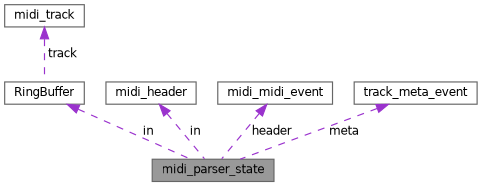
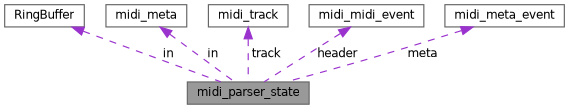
edge "RingBuffer" -> "midi_track": now "midi_parser_state" -> "midi_track"
node "midi_header": label "midi_header" -> "midi_meta"
node "track_meta_event": label "track_meta_event" -> "midi_meta_event"
